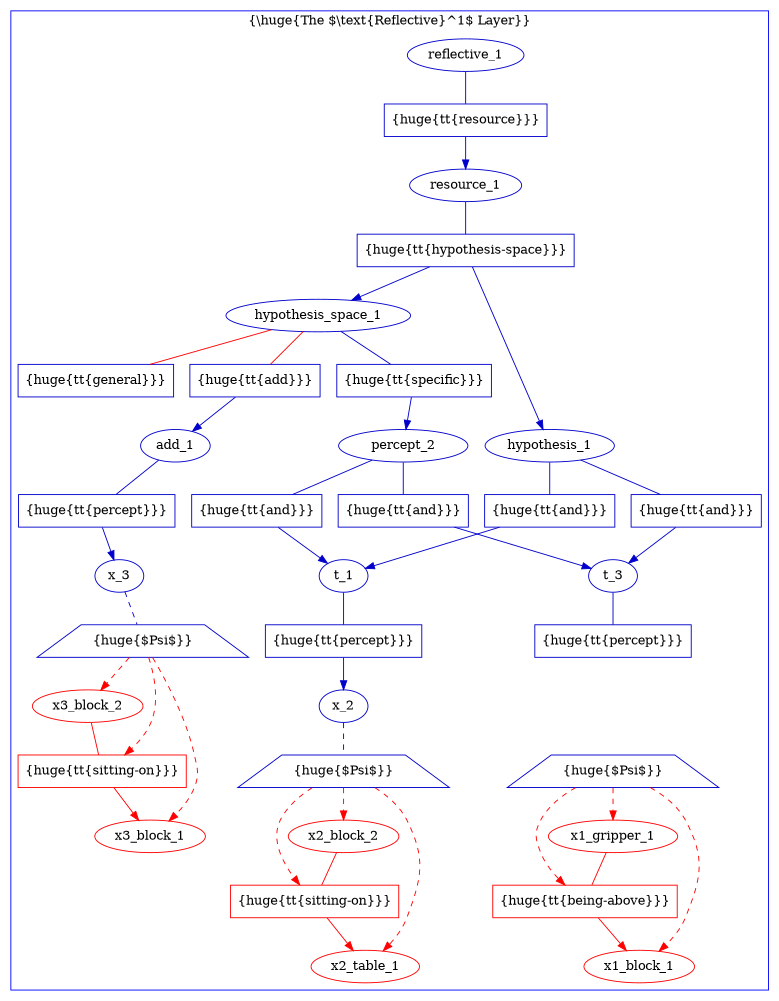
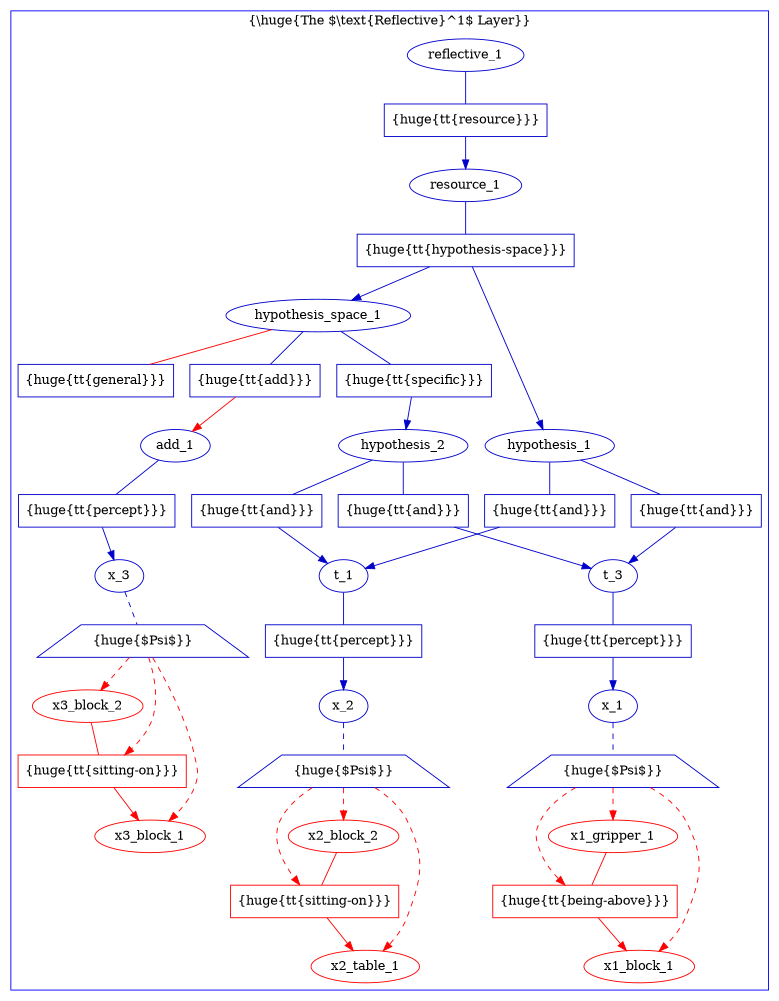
edge "hypothesis_space_1" -- "{huge{tt{add}}}": color red -> #0000cc
edge "{huge{tt{add}}}" -> "add_1": color #0000cc -> red
node "percept_2": label "percept_2" -> "hypothesis_2"
node "x_1": added
